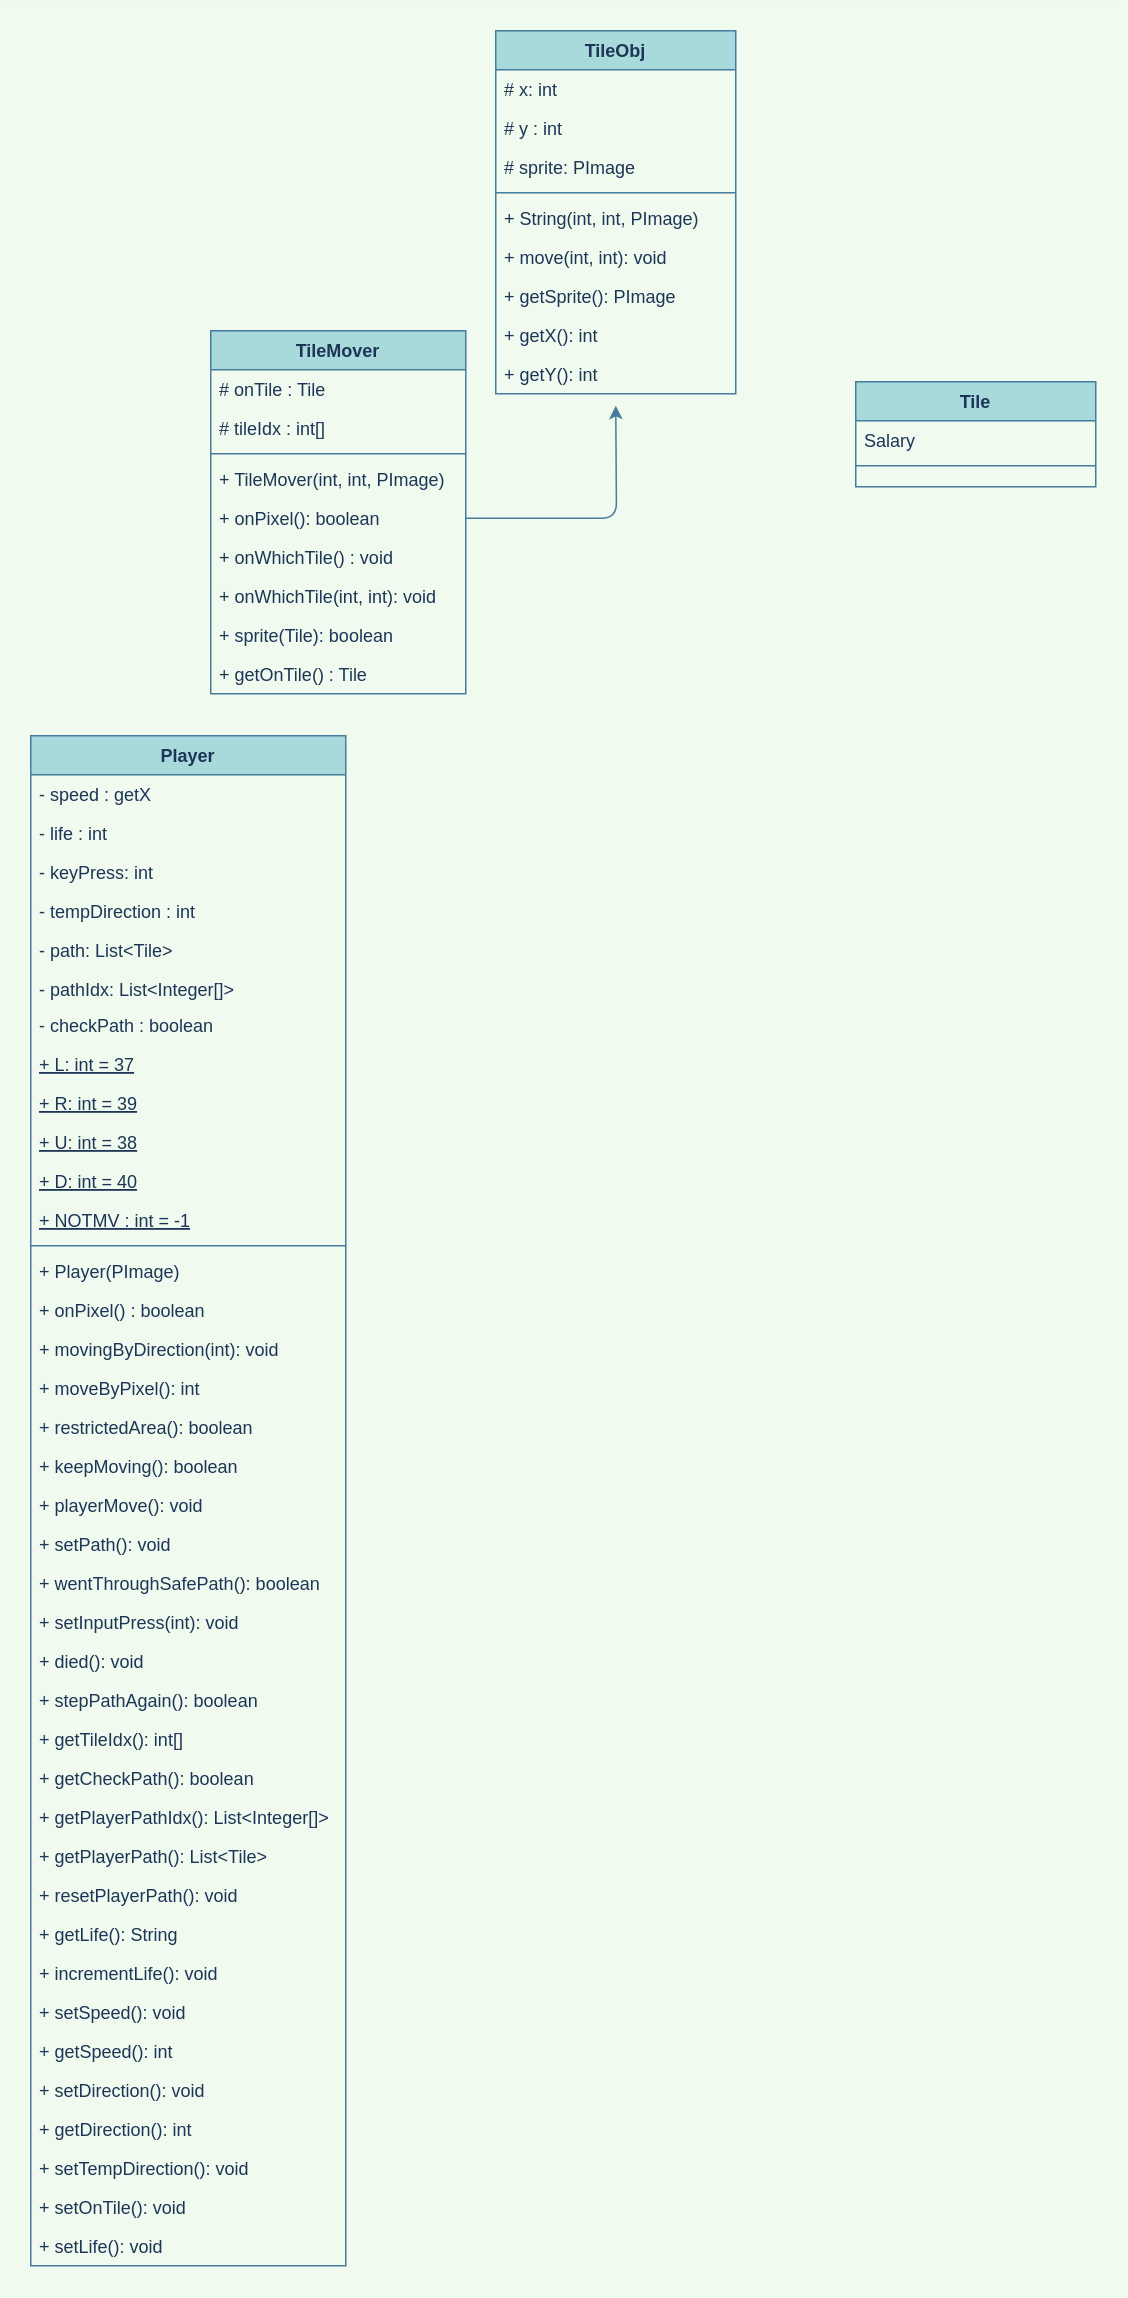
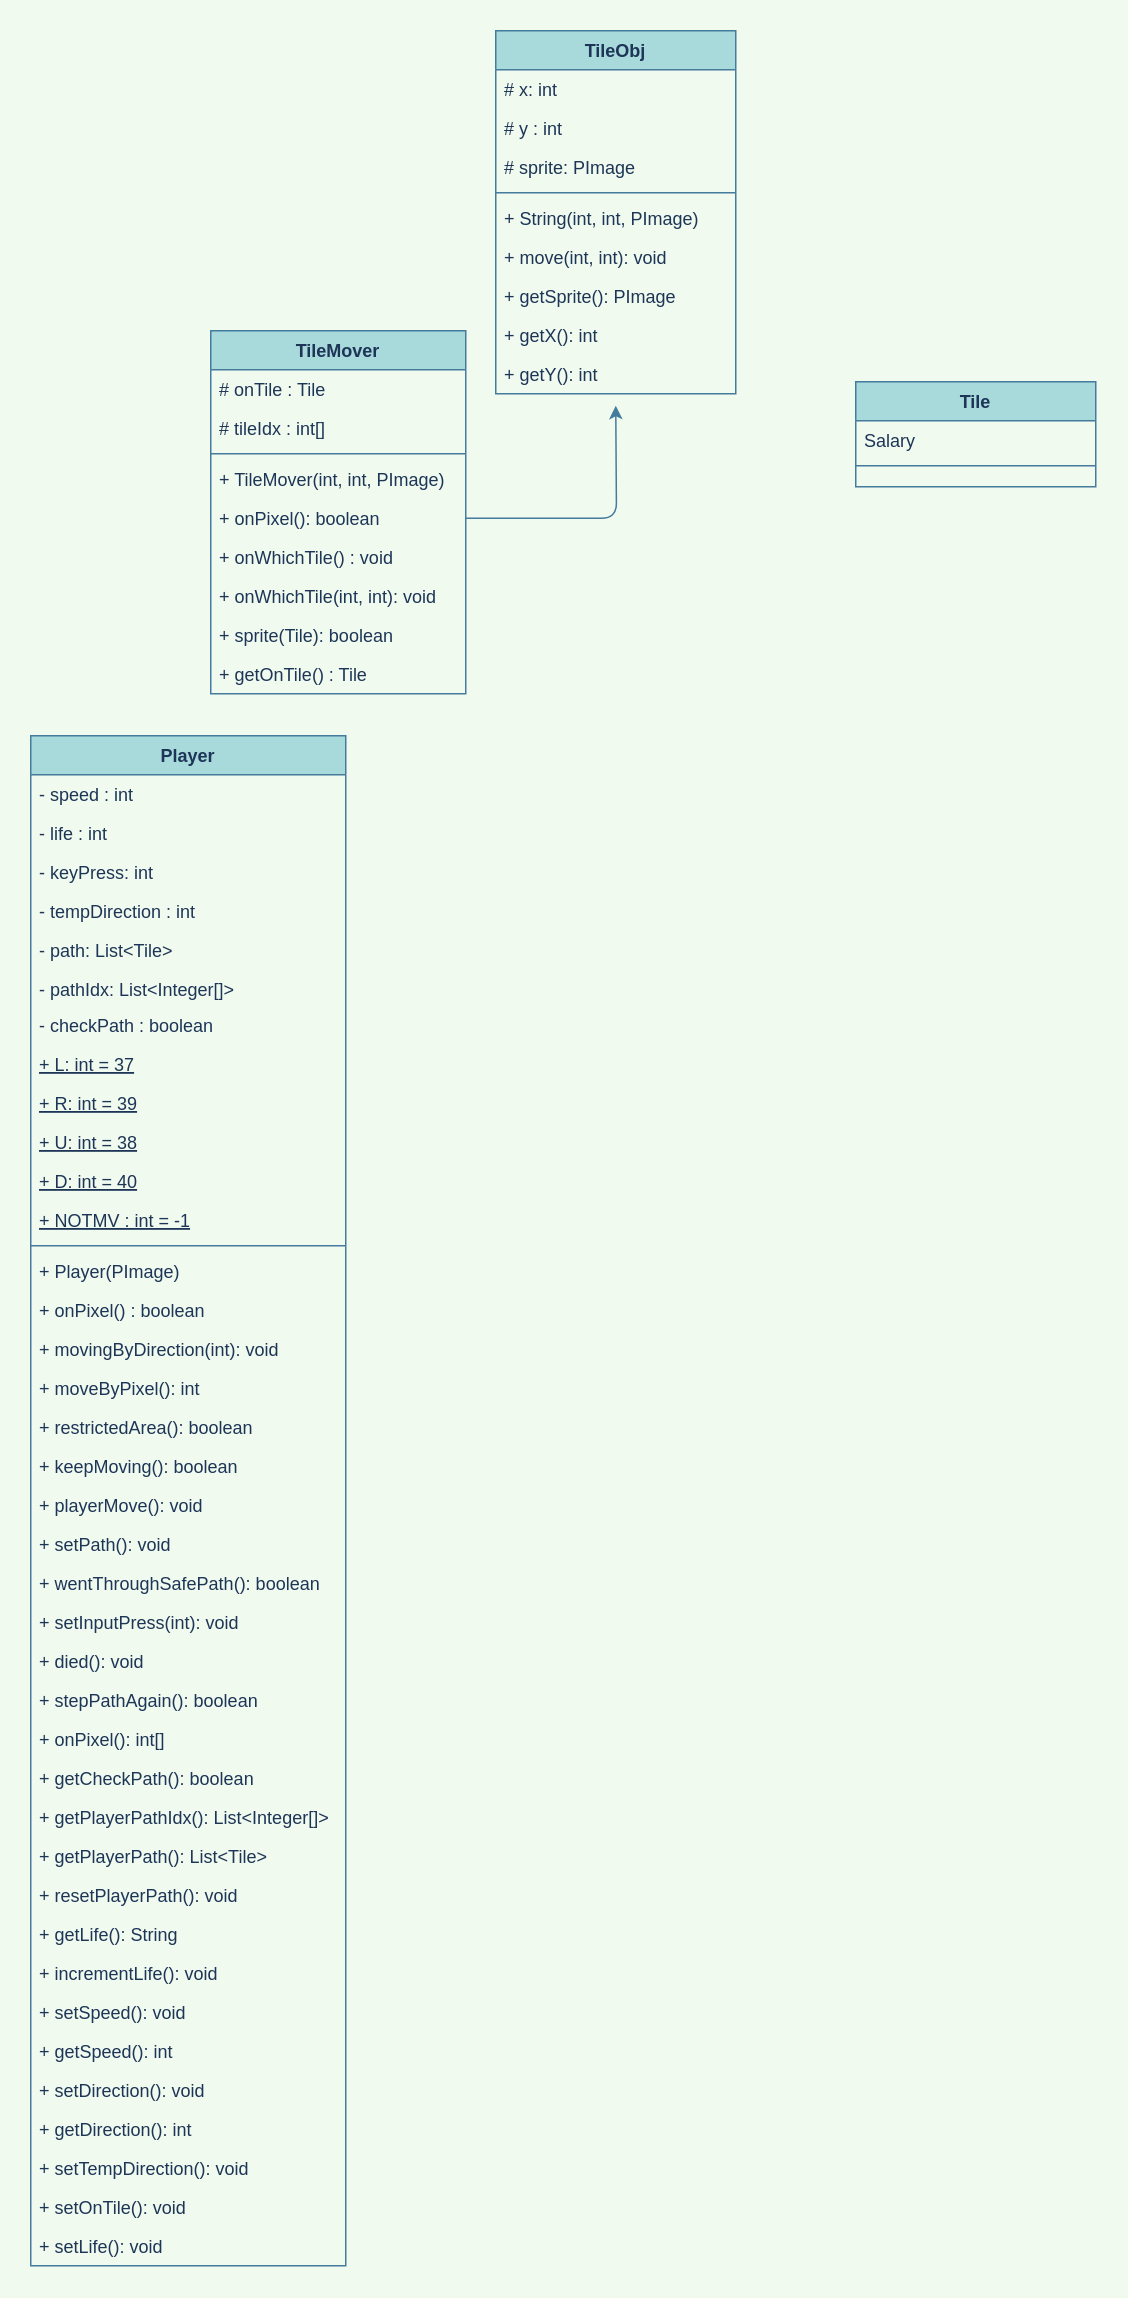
node "- speed : getX": label "- speed : getX" -> "- speed : int"
node "+ getTileIdx(): int[]": label "+ getTileIdx(): int[]" -> "+ onPixel(): int[]"
